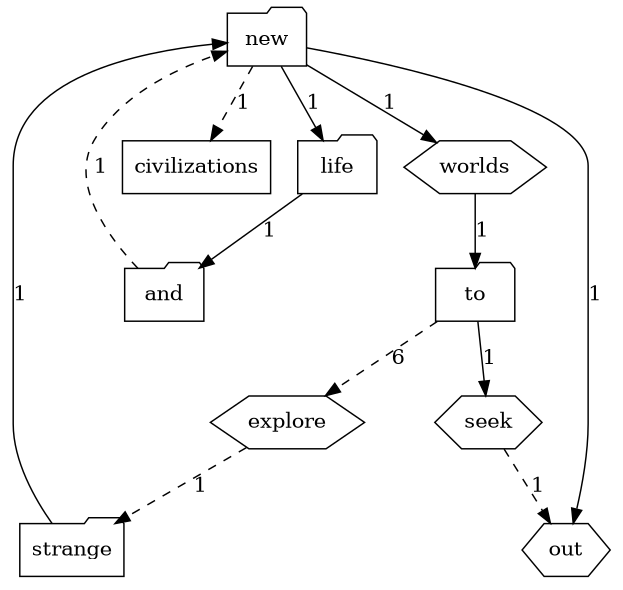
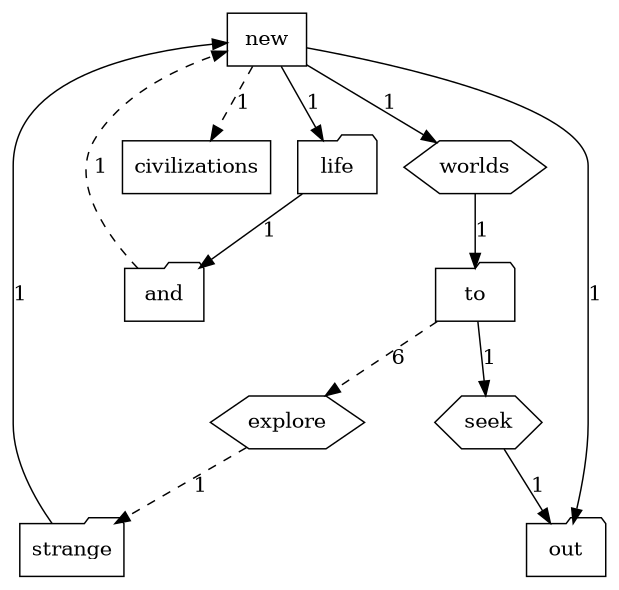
node "new": shape folder -> box
edge "seek" -> "out": style dashed -> solid
node "out": shape hexagon -> folder
